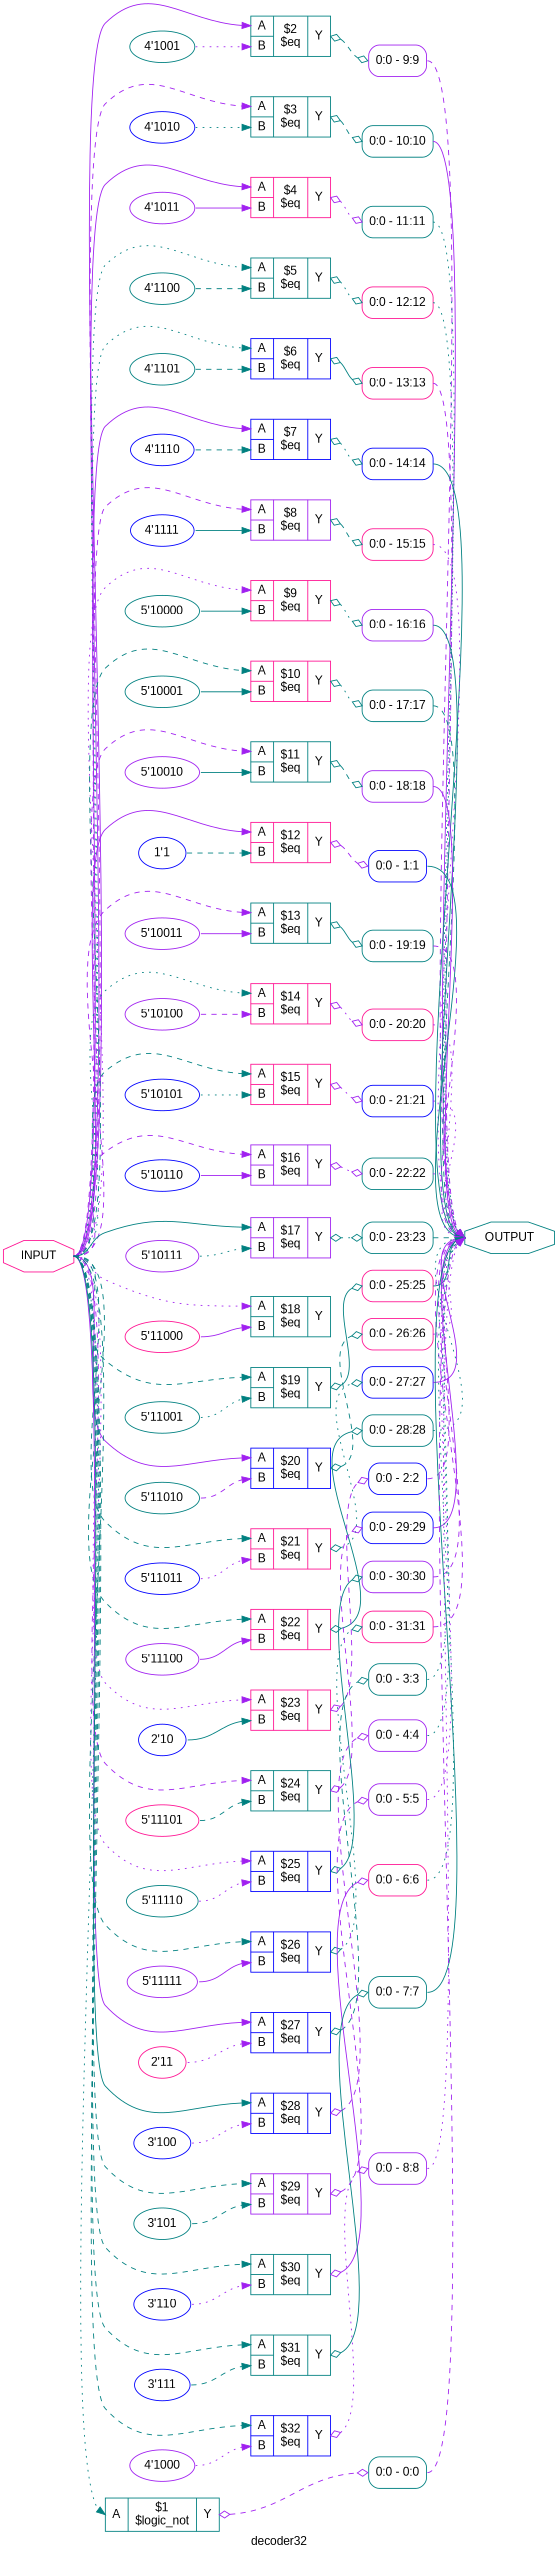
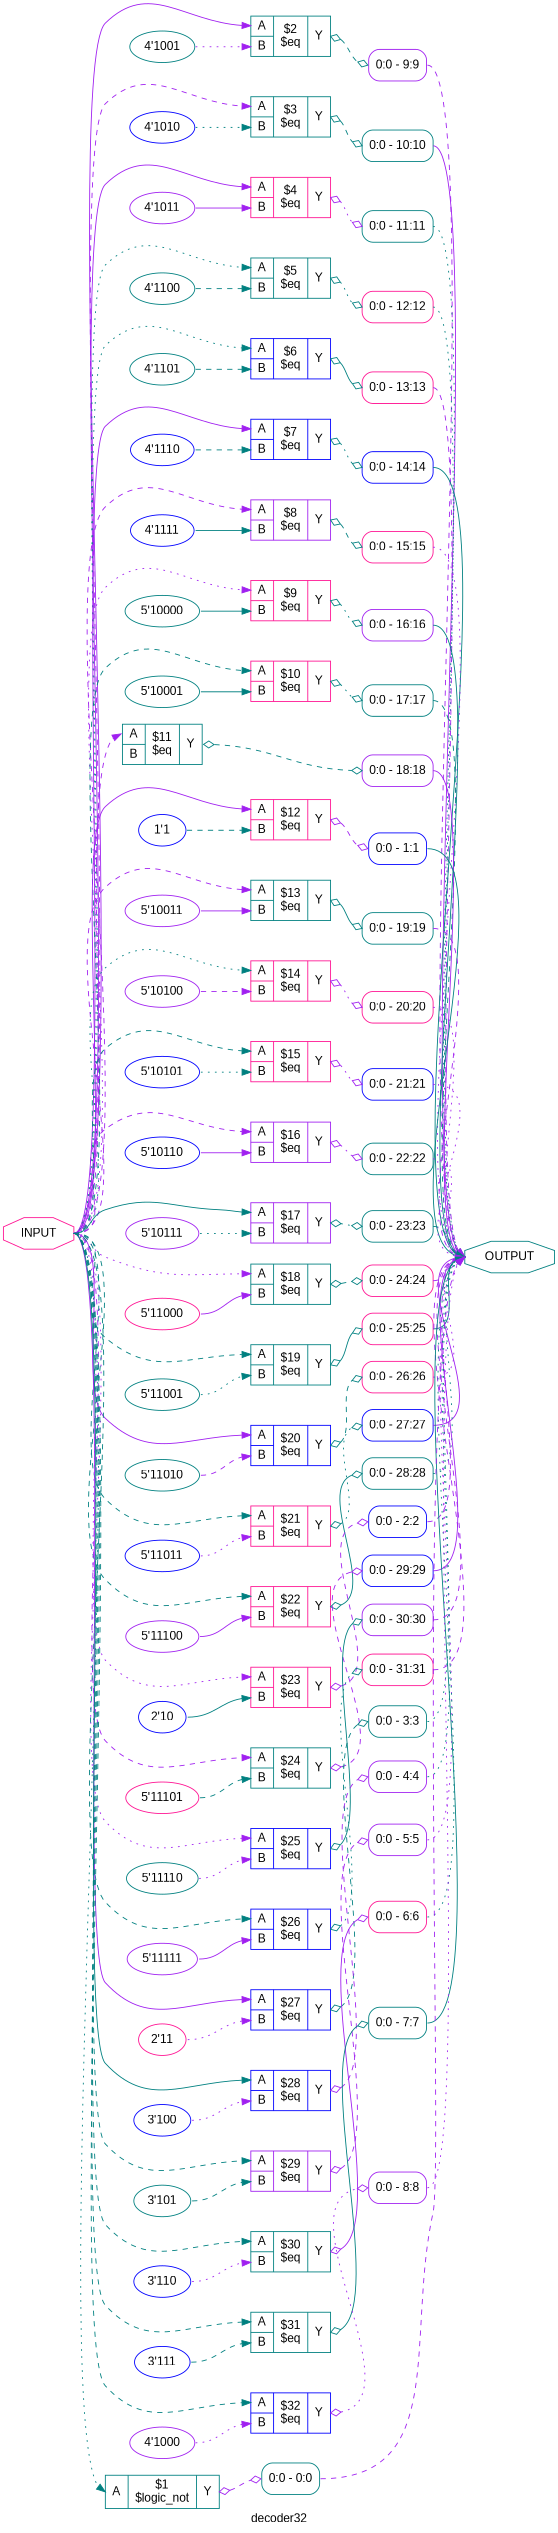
node "5'10010": removed
node "0:0 - 24:24": added
